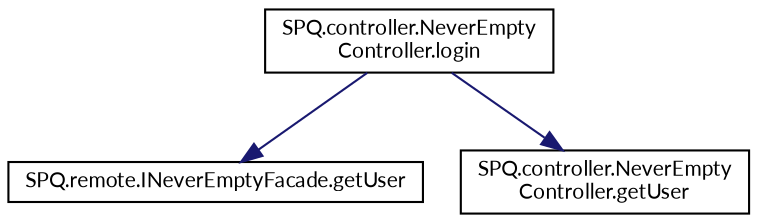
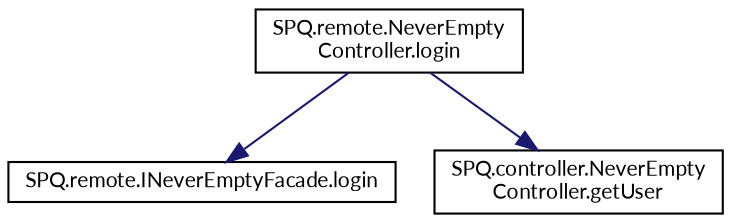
node "SPQ.controller.NeverEmpty Controller.login": label "SPQ.controller.NeverEmpty Controller.login" -> "SPQ.remote.NeverEmpty Controller.login"
node "SPQ.remote.INeverEmptyFacade.getUser": label "SPQ.remote.INeverEmptyFacade.getUser" -> "SPQ.remote.INeverEmptyFacade.login"
